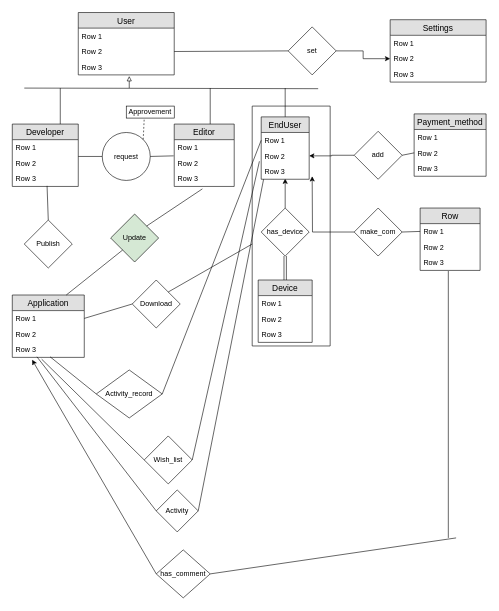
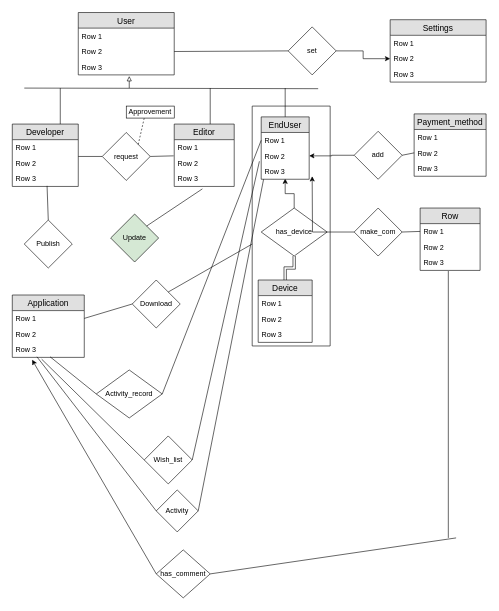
node "request": shape ellipse -> diamond
node "has_device": size 48x48 -> 66x48
edge "Update" -- "Application": removed
